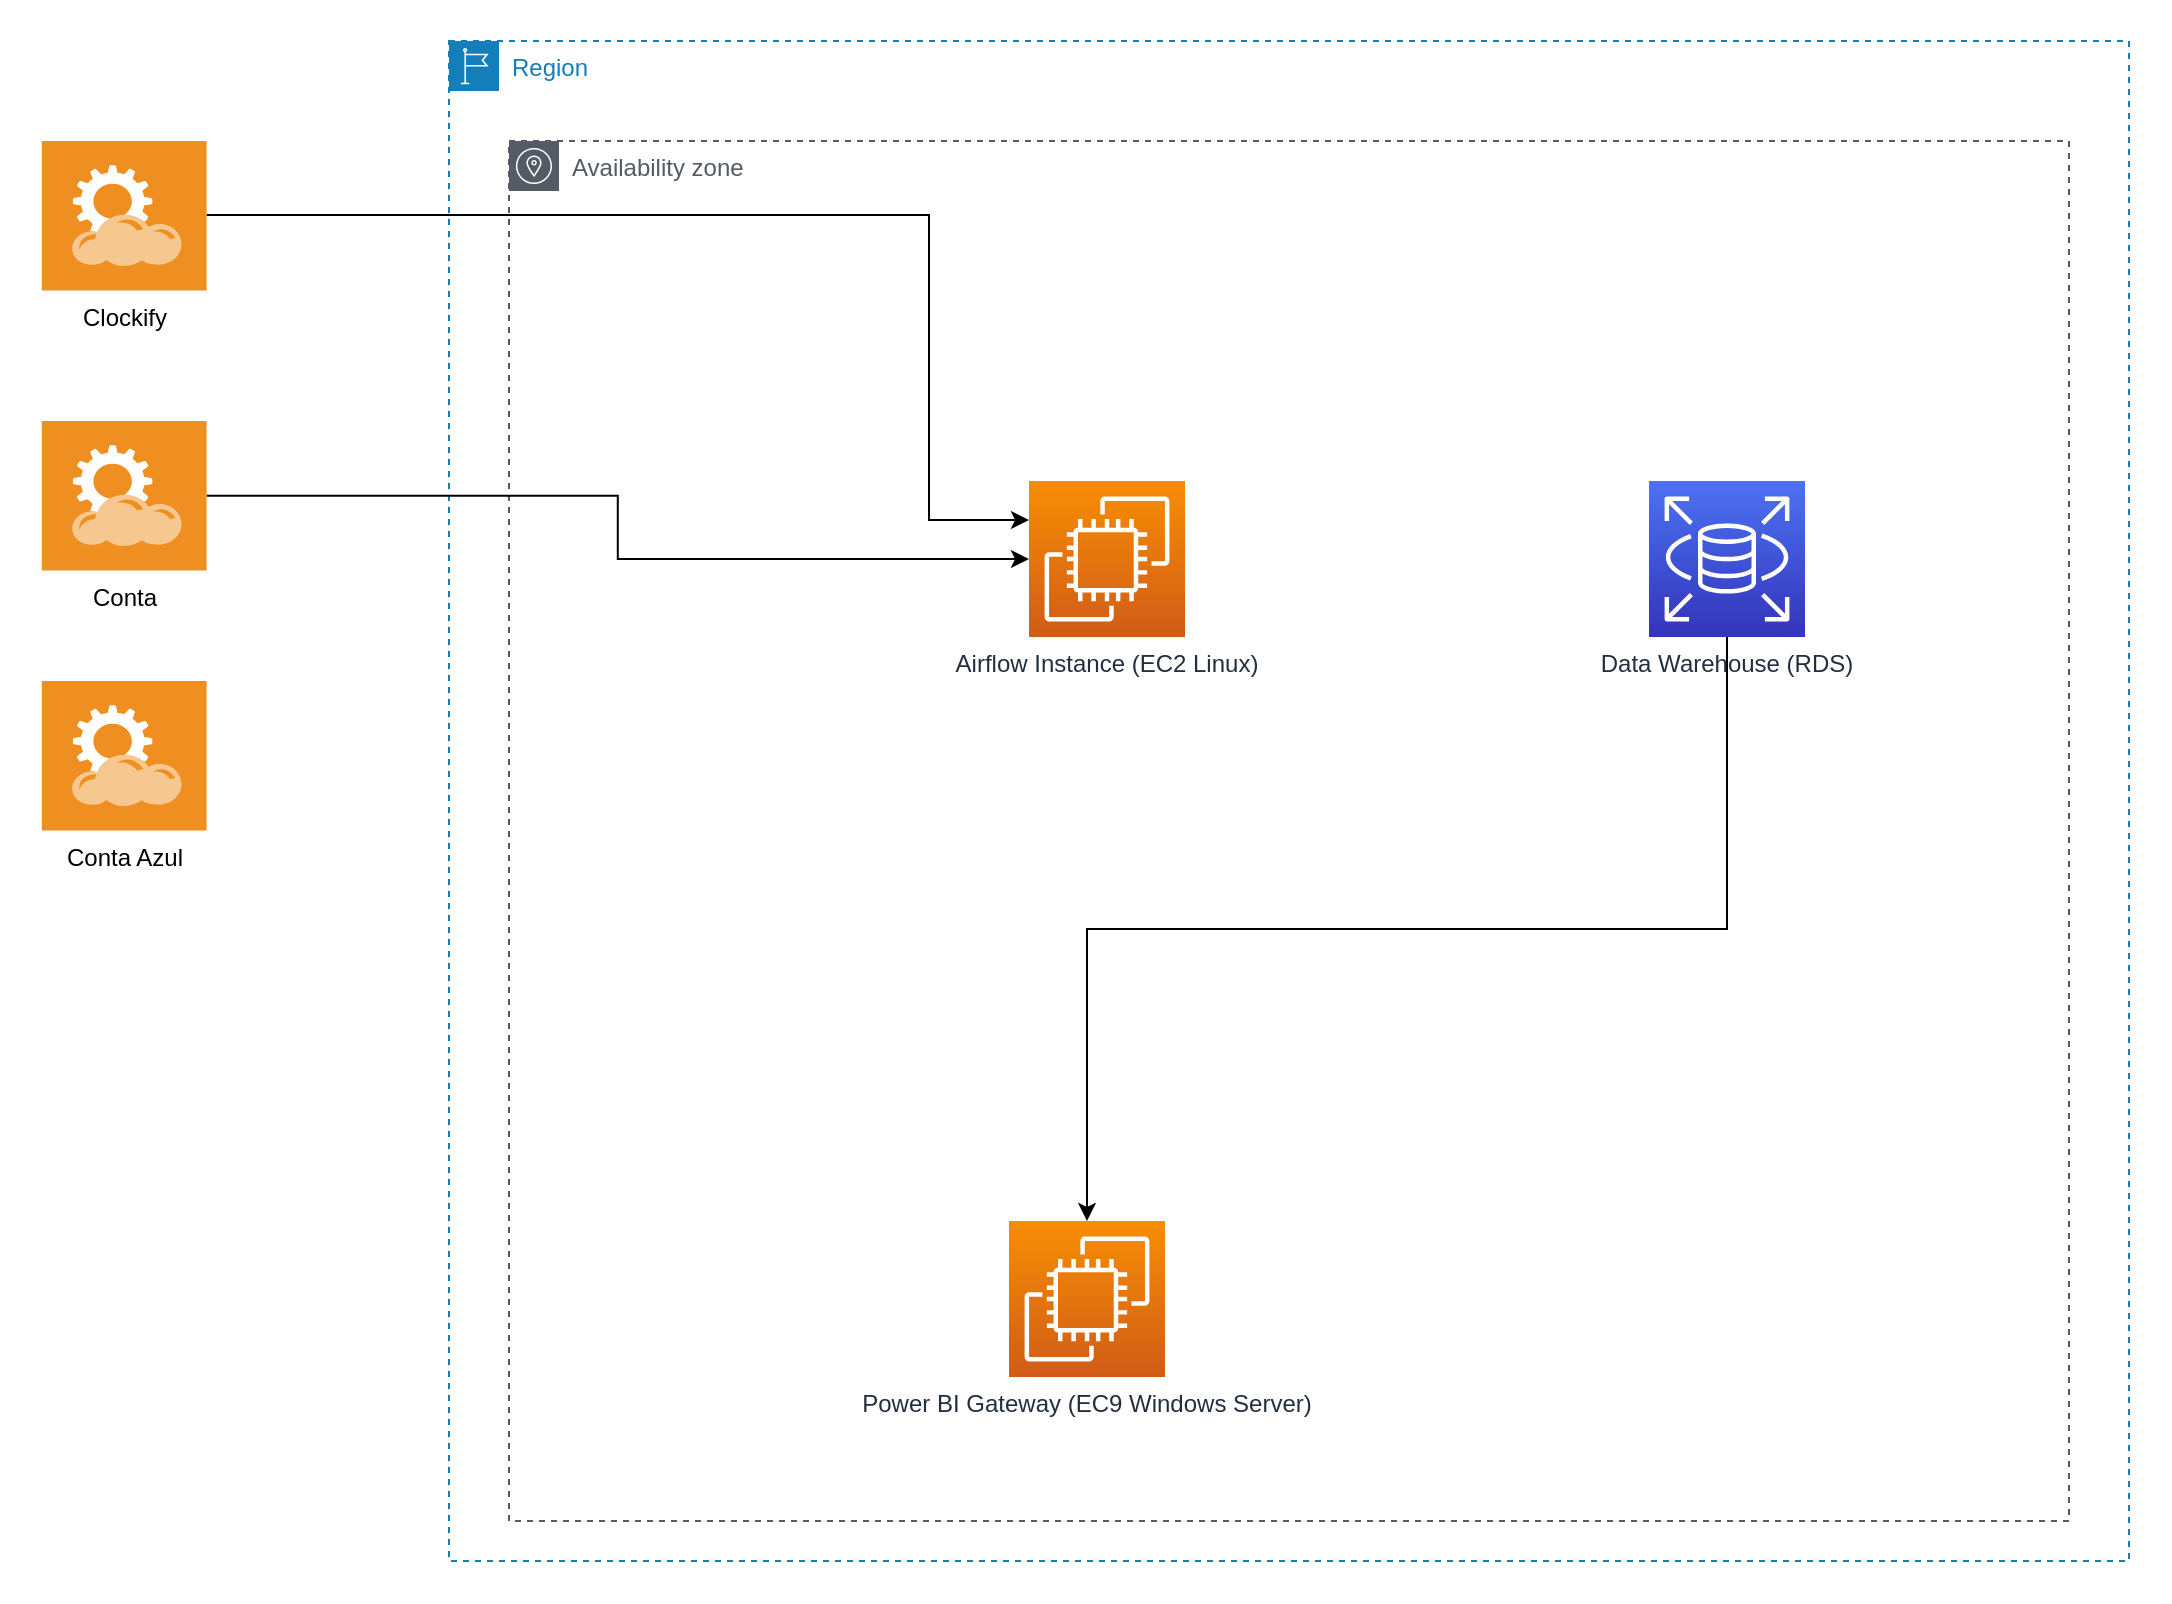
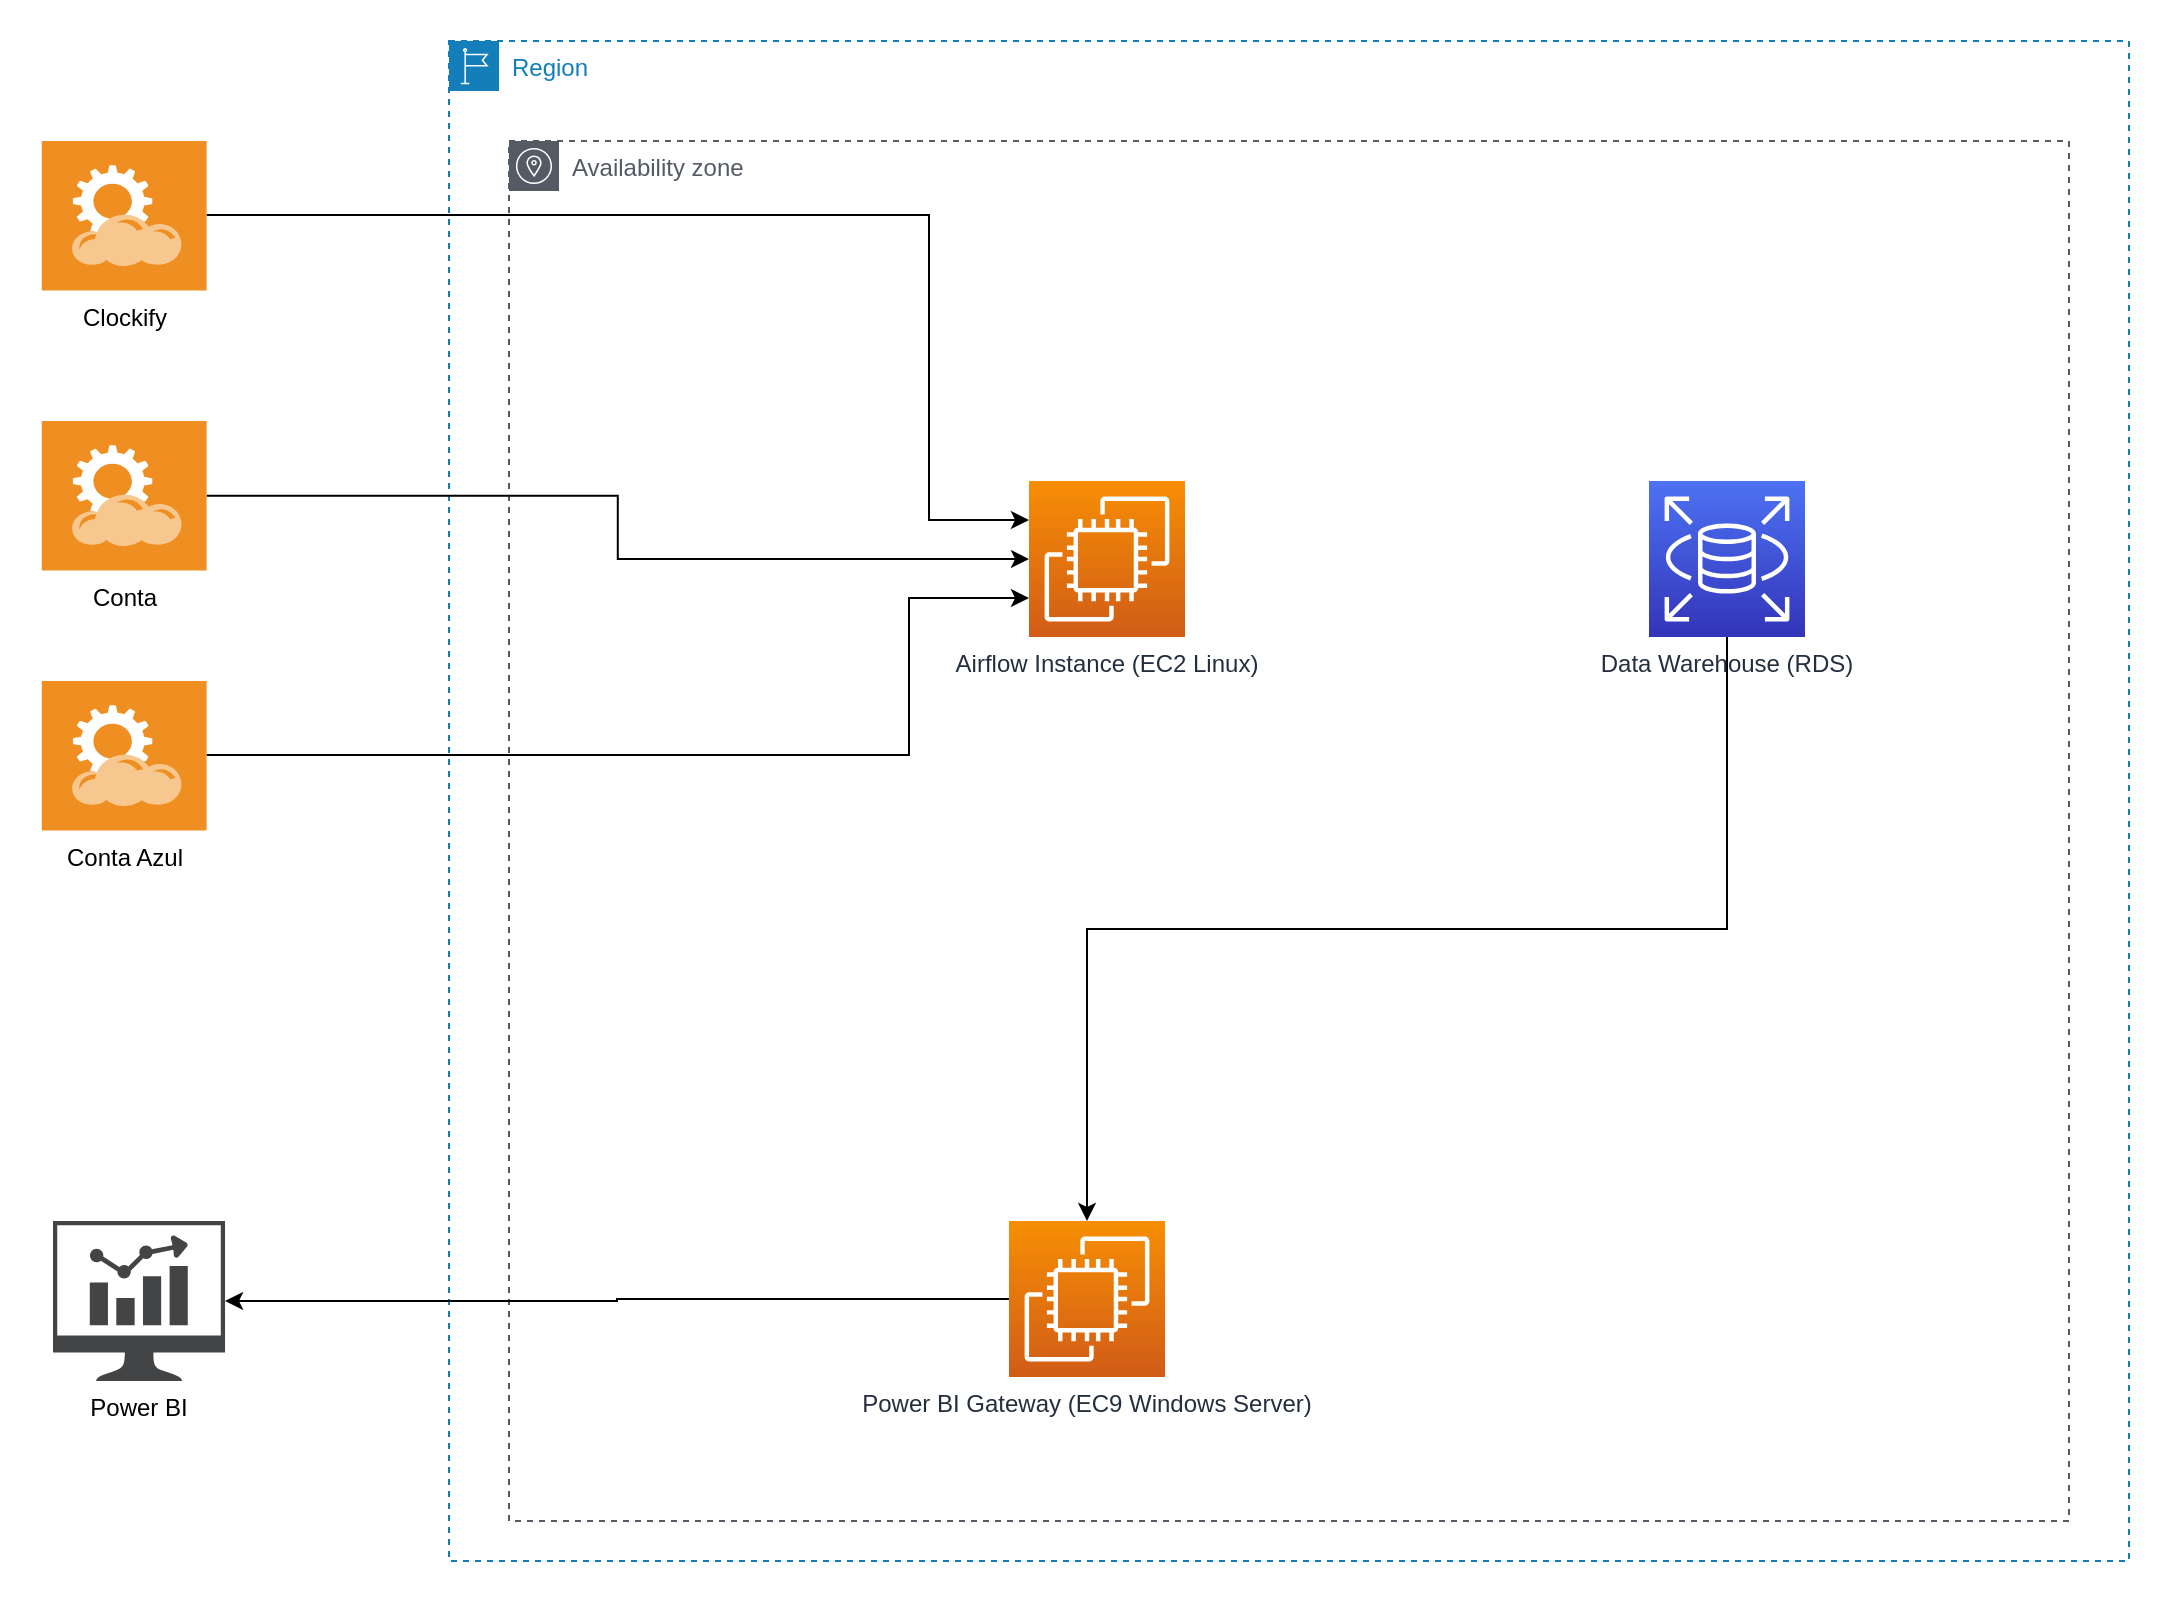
edge "Conta Azul" -> "Airflow Instance (EC2 Linux)": added
edge "Power BI Gateway (EC9 Windows Server)" -> "Power BI": added
node "Power BI": added
